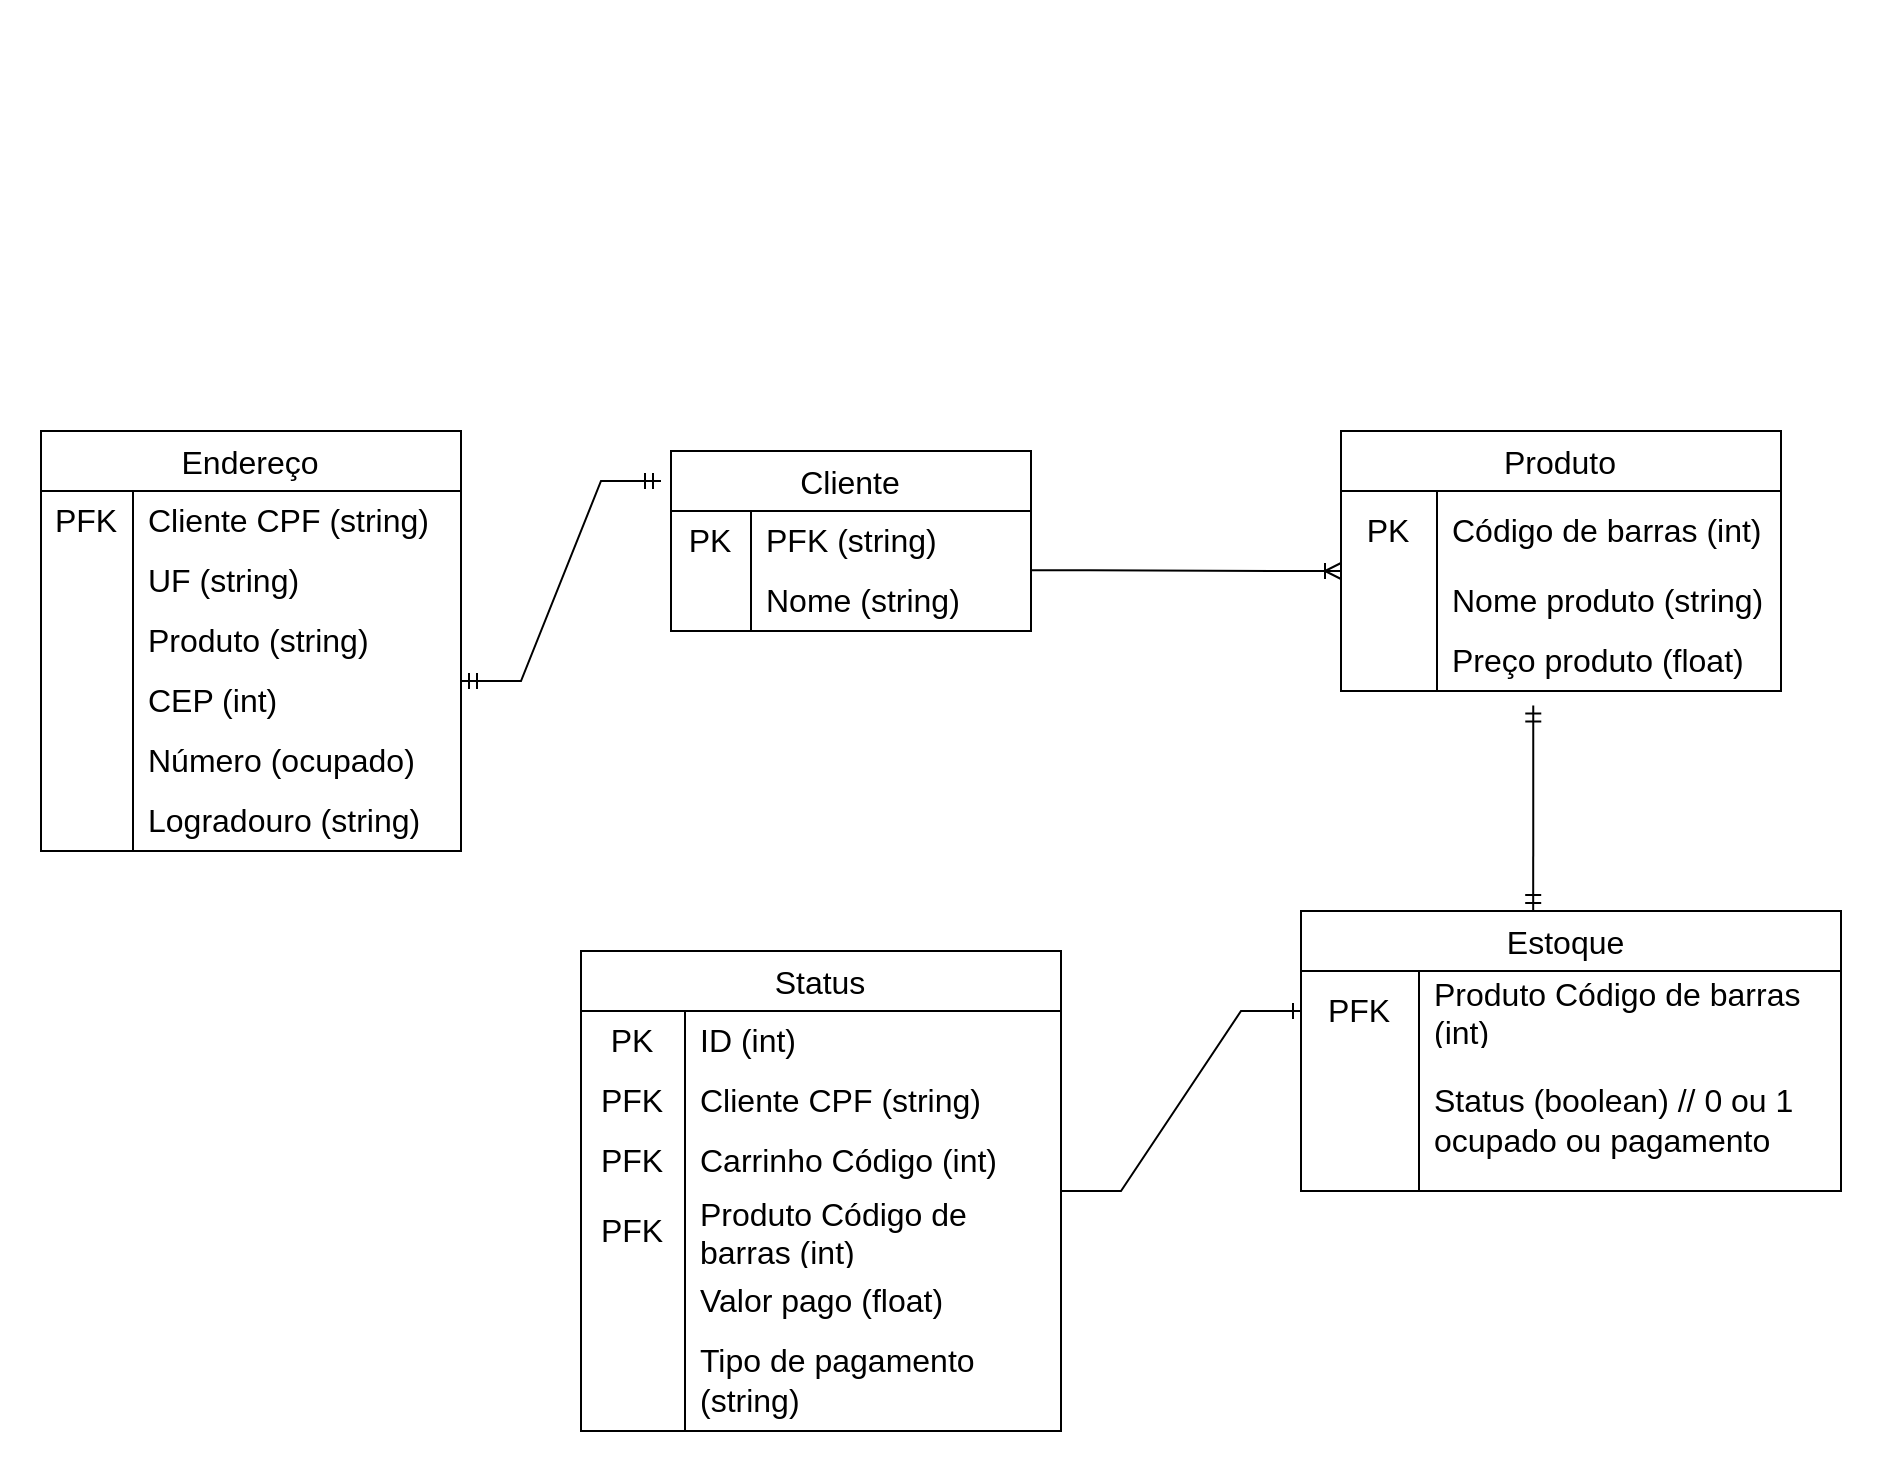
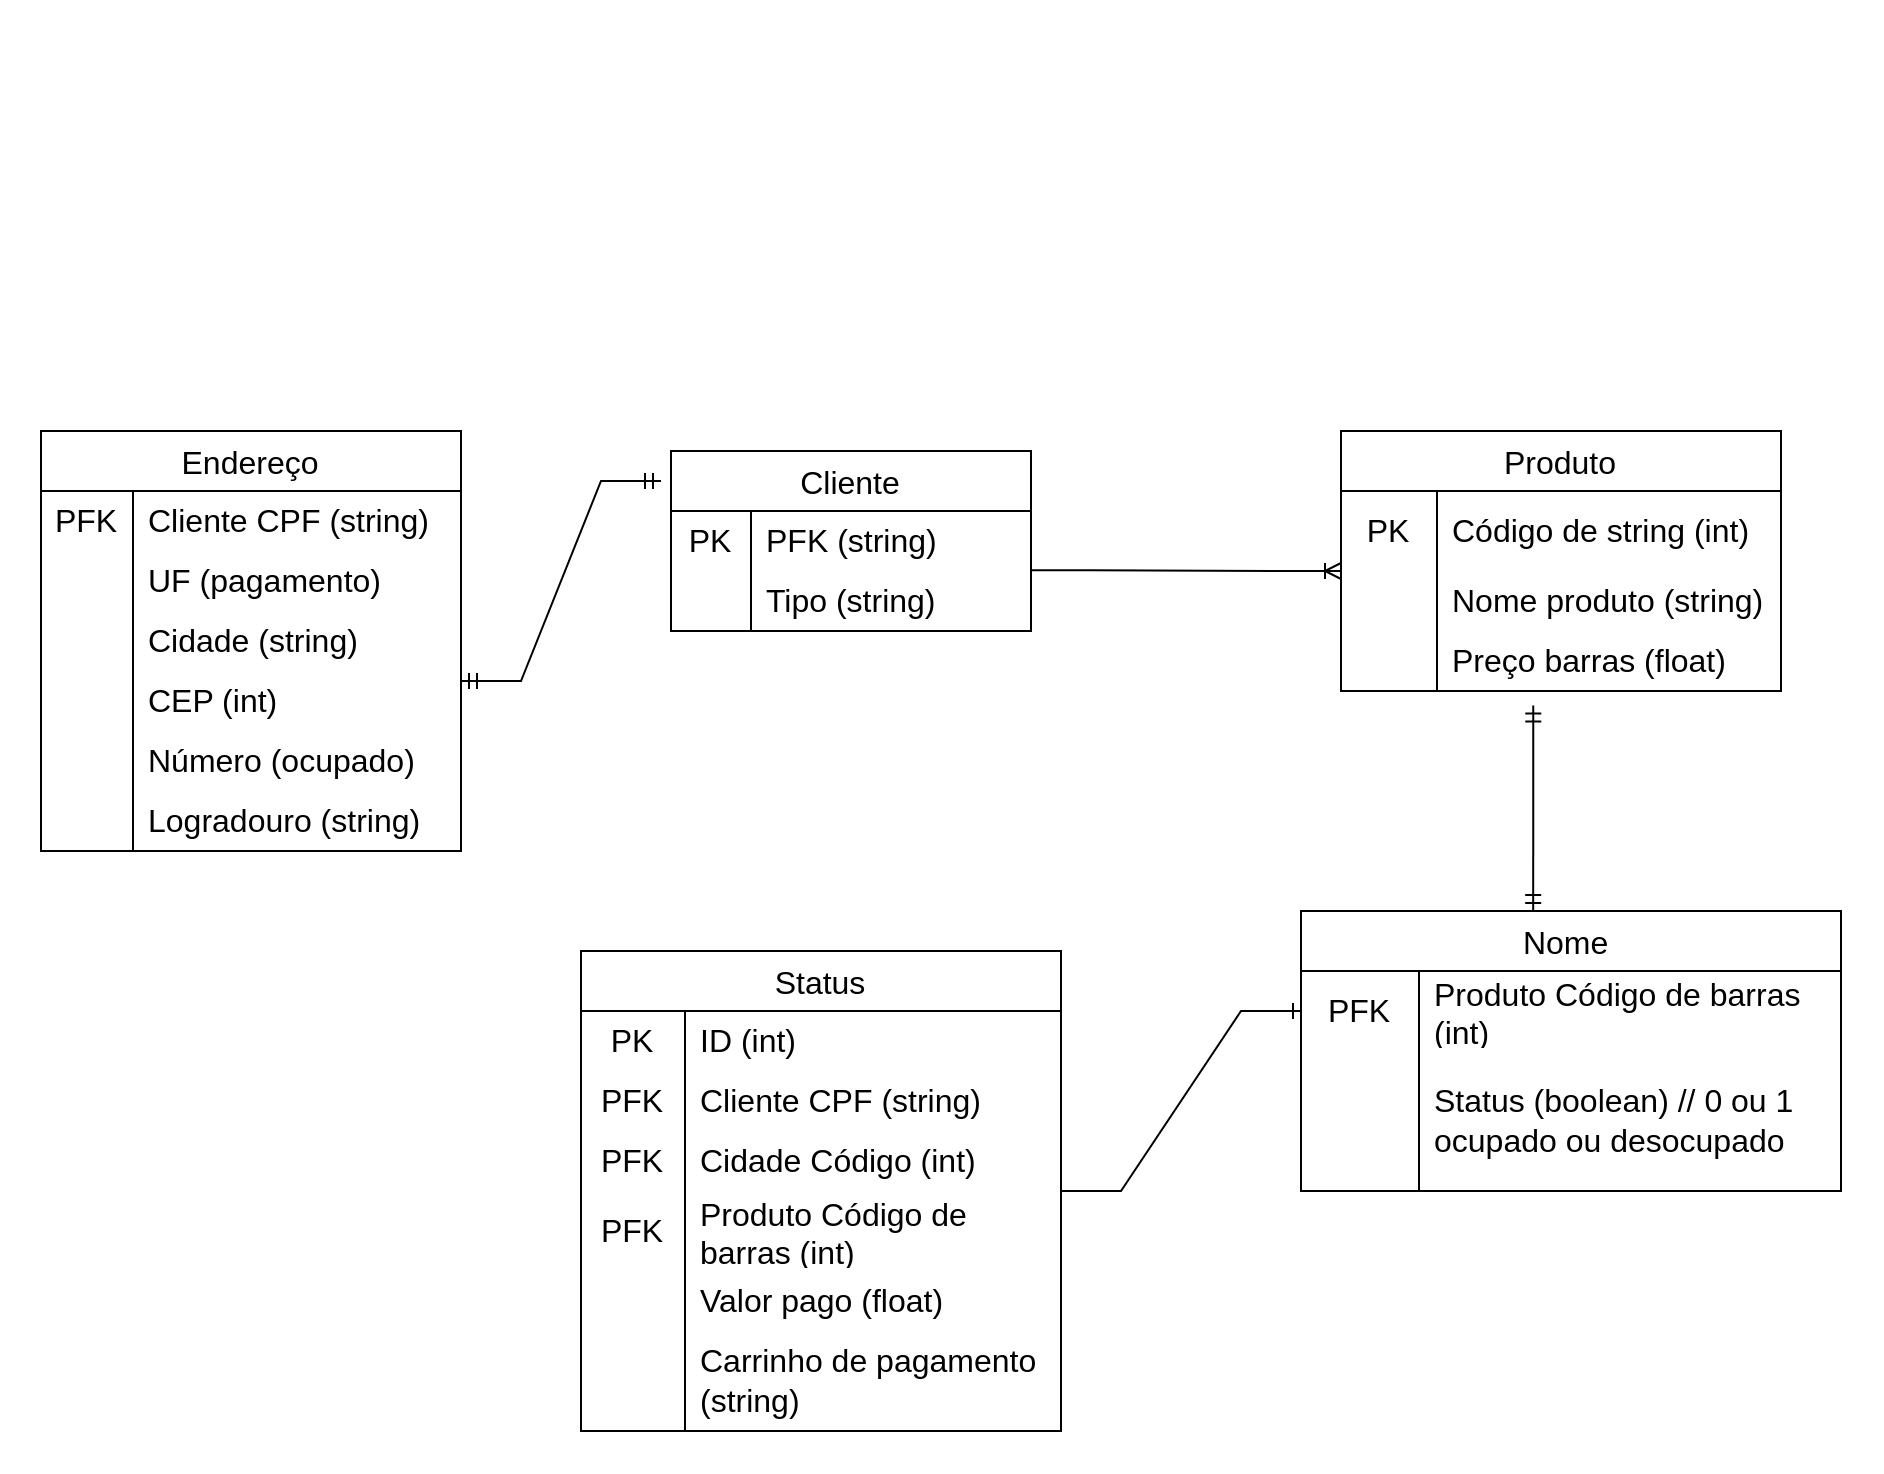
node "Código de barras (int)": label "Código de barras (int)" -> "Código de string (int)"
node "UF (string)": label "UF (string)" -> "UF (pagamento)"
node "Nome (string)": label "Nome (string)" -> "Tipo (string)"
node "Produto (string)": label "Produto (string)" -> "Cidade (string)"
node "Preço produto (float)": label "Preço produto (float)" -> "Preço barras (float)"
node "Estoque": label "Estoque" -> "Nome"
node "Status (boolean) // 0 ou 1 ocupado ou pagamento": label "Status (boolean) // 0 ou 1 ocupado ou pagamento" -> "Status (boolean) // 0 ou 1 ocupado ou desocupado"
node "Carrinho Código (int)": label "Carrinho Código (int)" -> "Cidade Código (int)"
node "Tipo de pagamento (string)": label "Tipo de pagamento (string)" -> "Carrinho de pagamento (string)"
